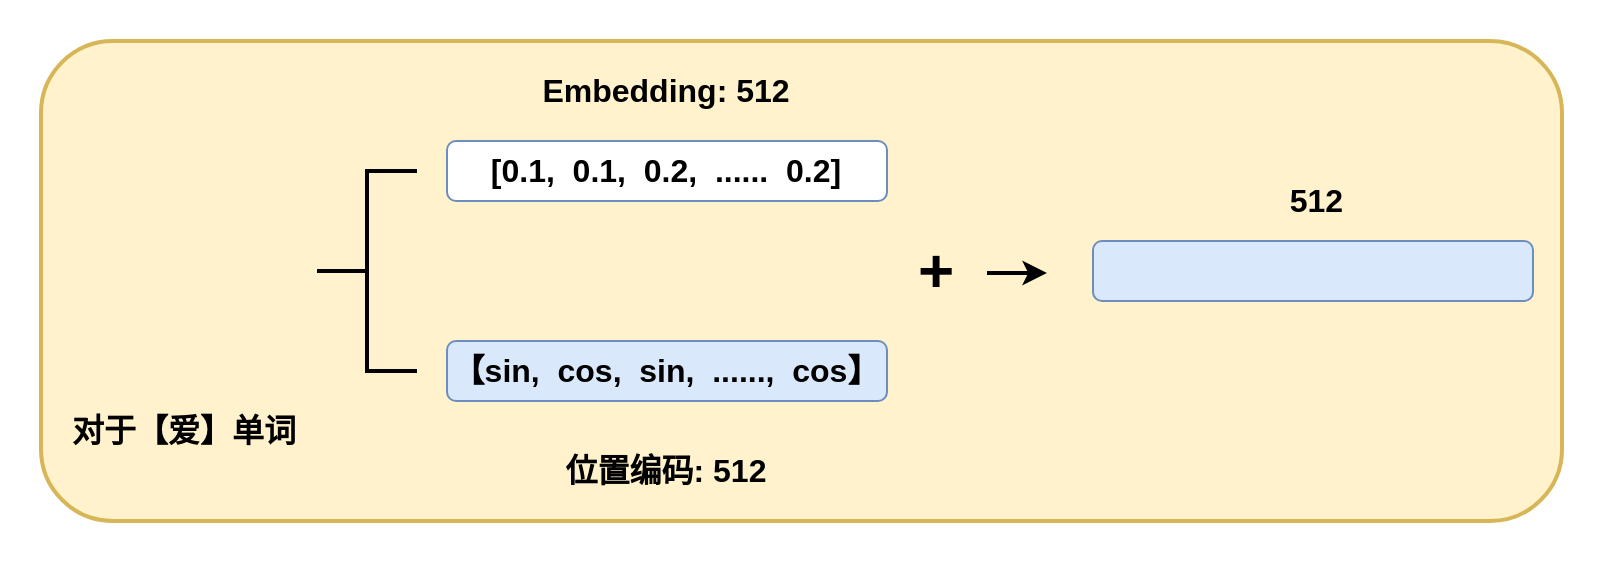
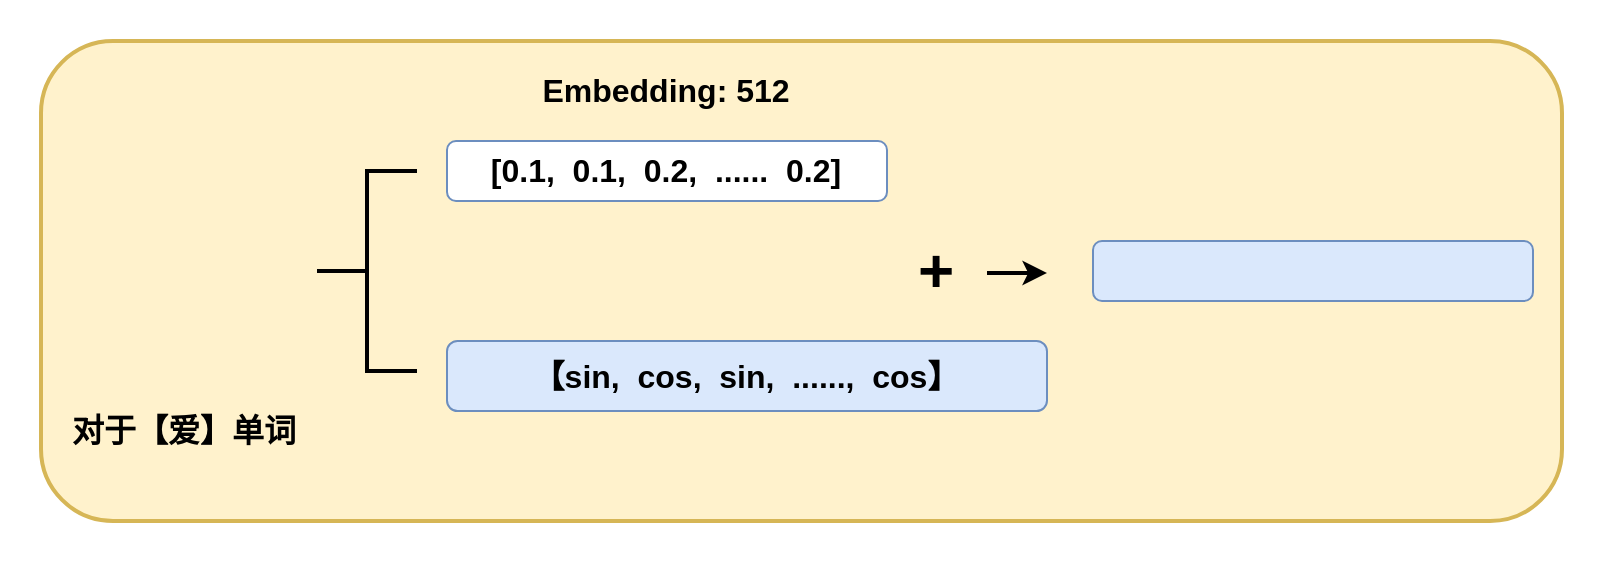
node "512": removed
node "【sin, cos, sin, ......, cos】": size 440x60 -> 600x70
node "位置编码: 512": removed
